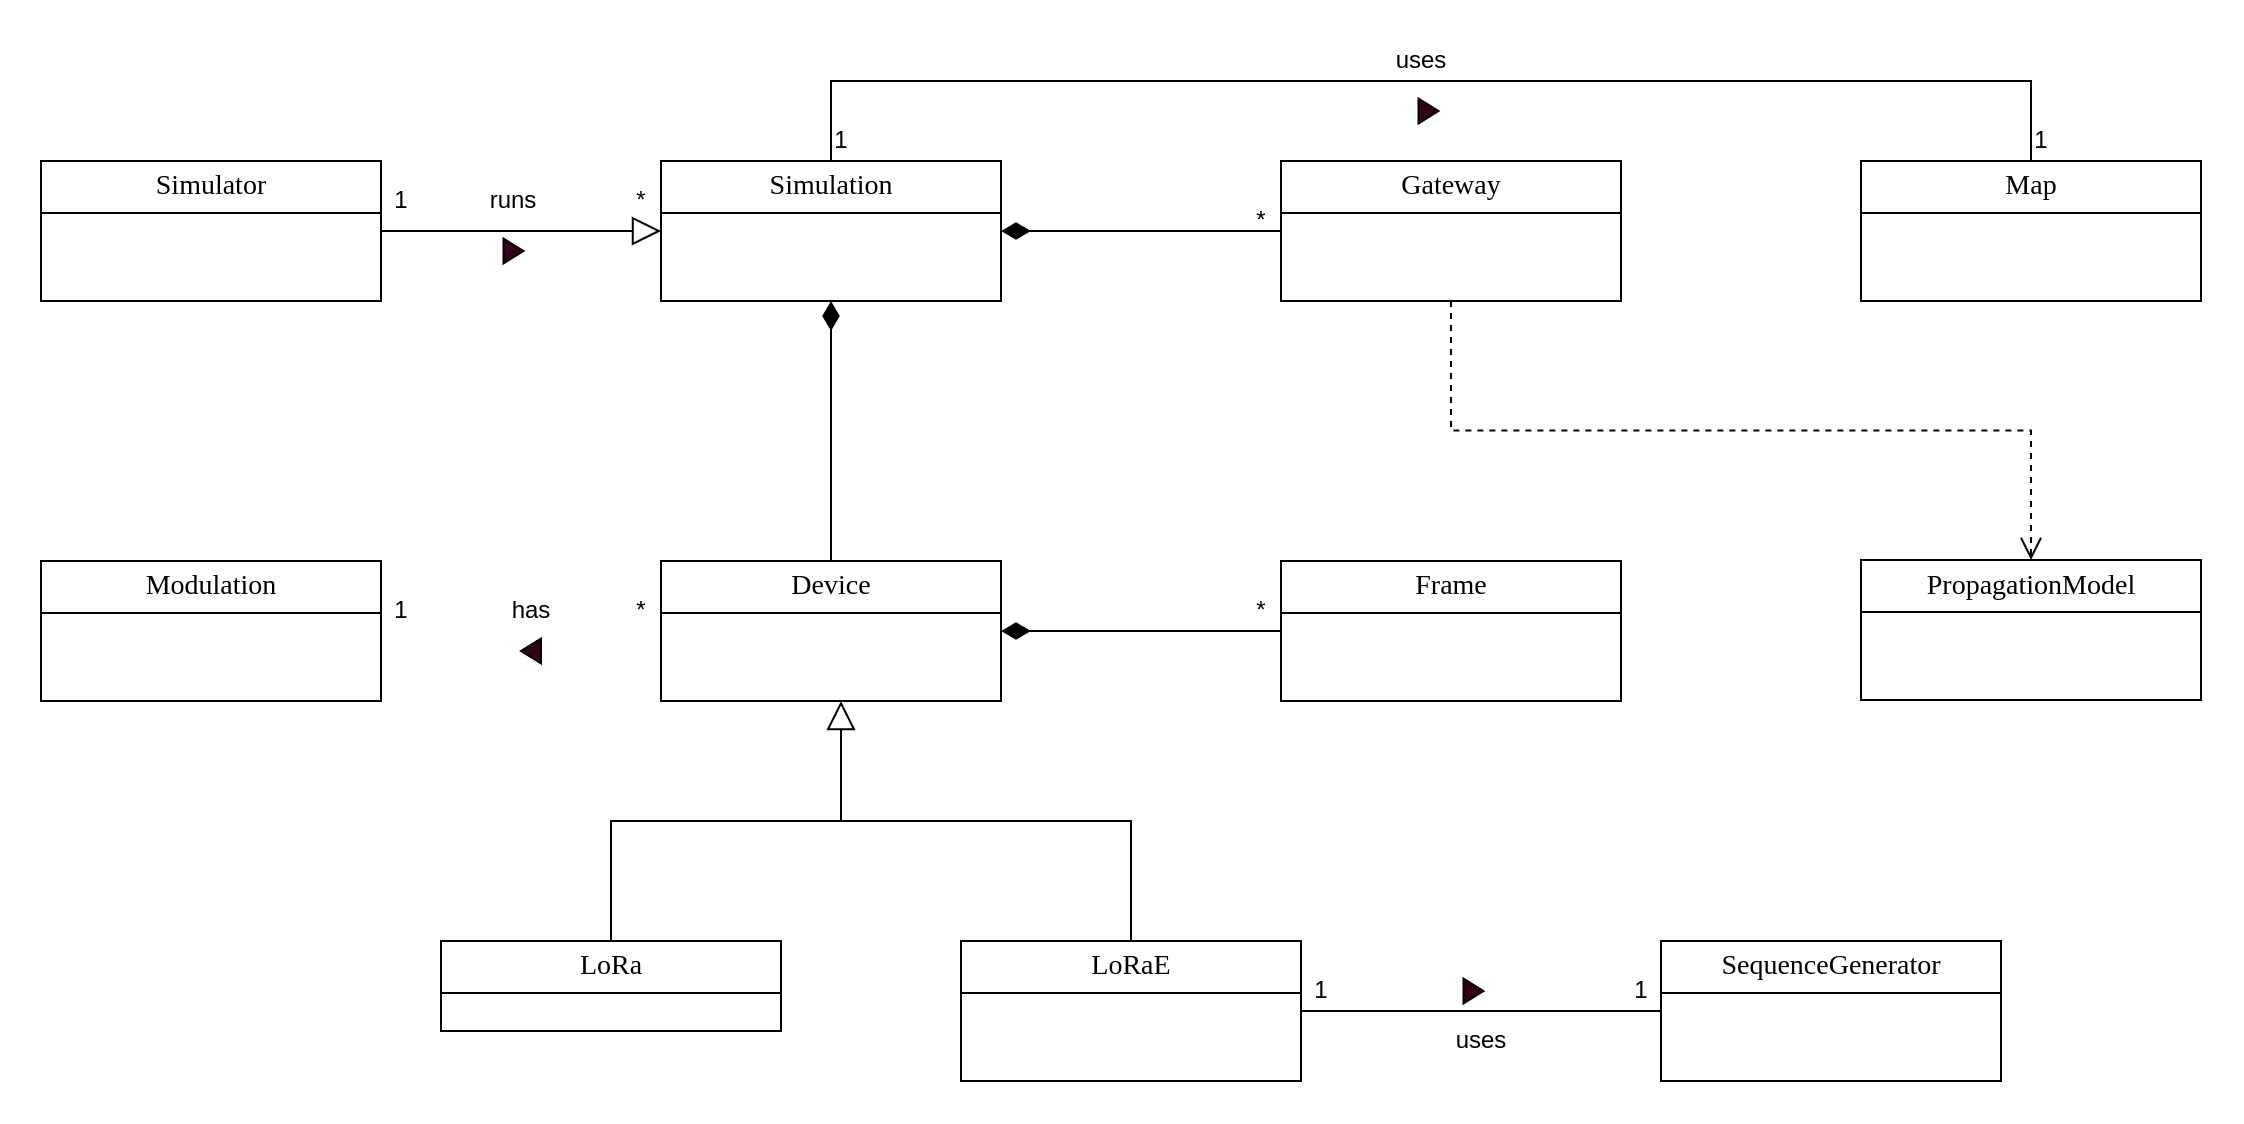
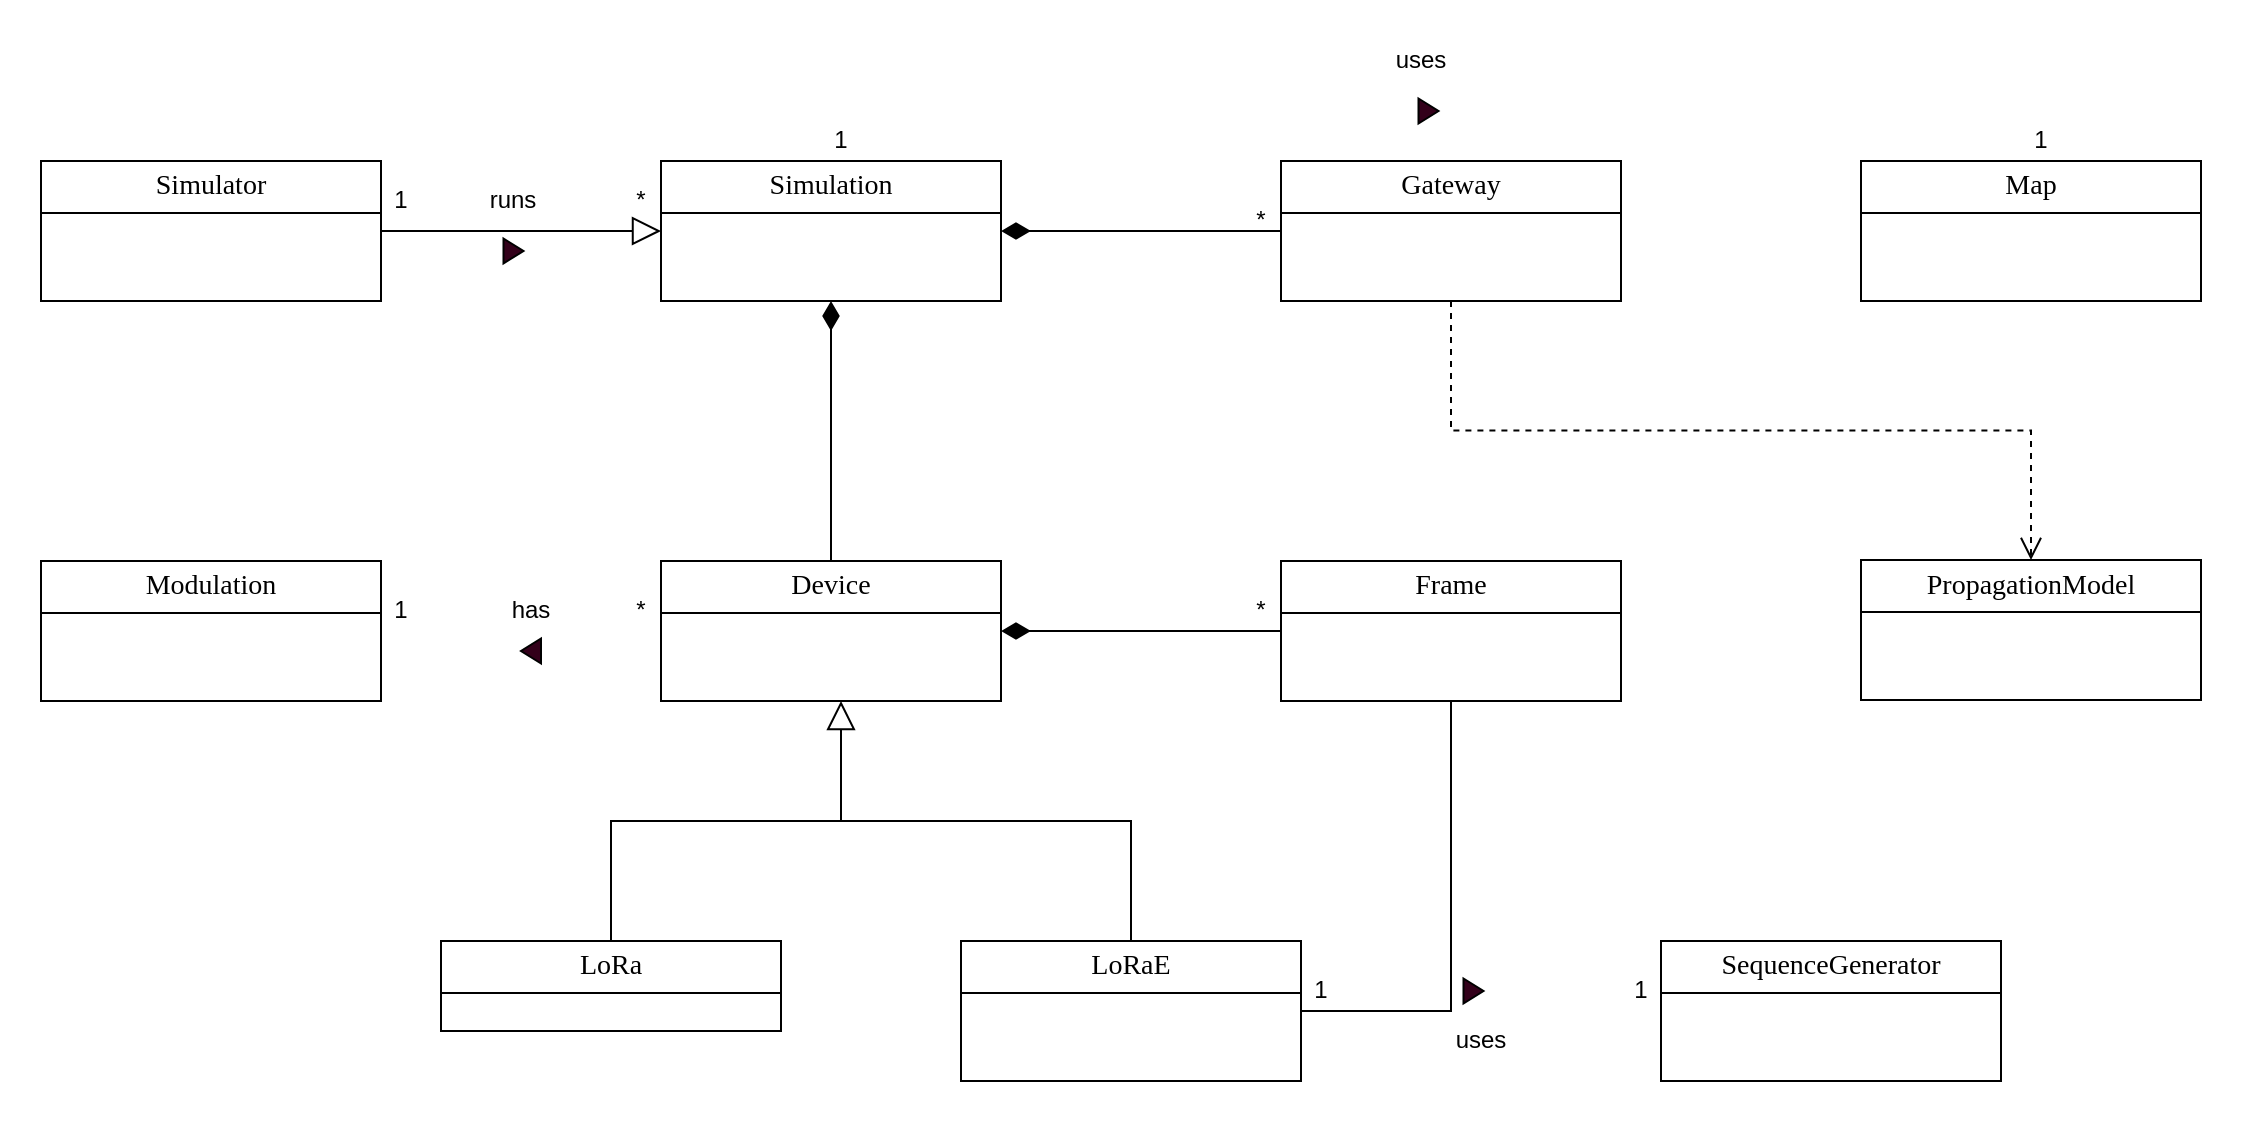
edge "Simulation" -- "Map": removed
edge "LoRaE" -- "SequenceGenerator": now "LoRaE" -- "Frame"
